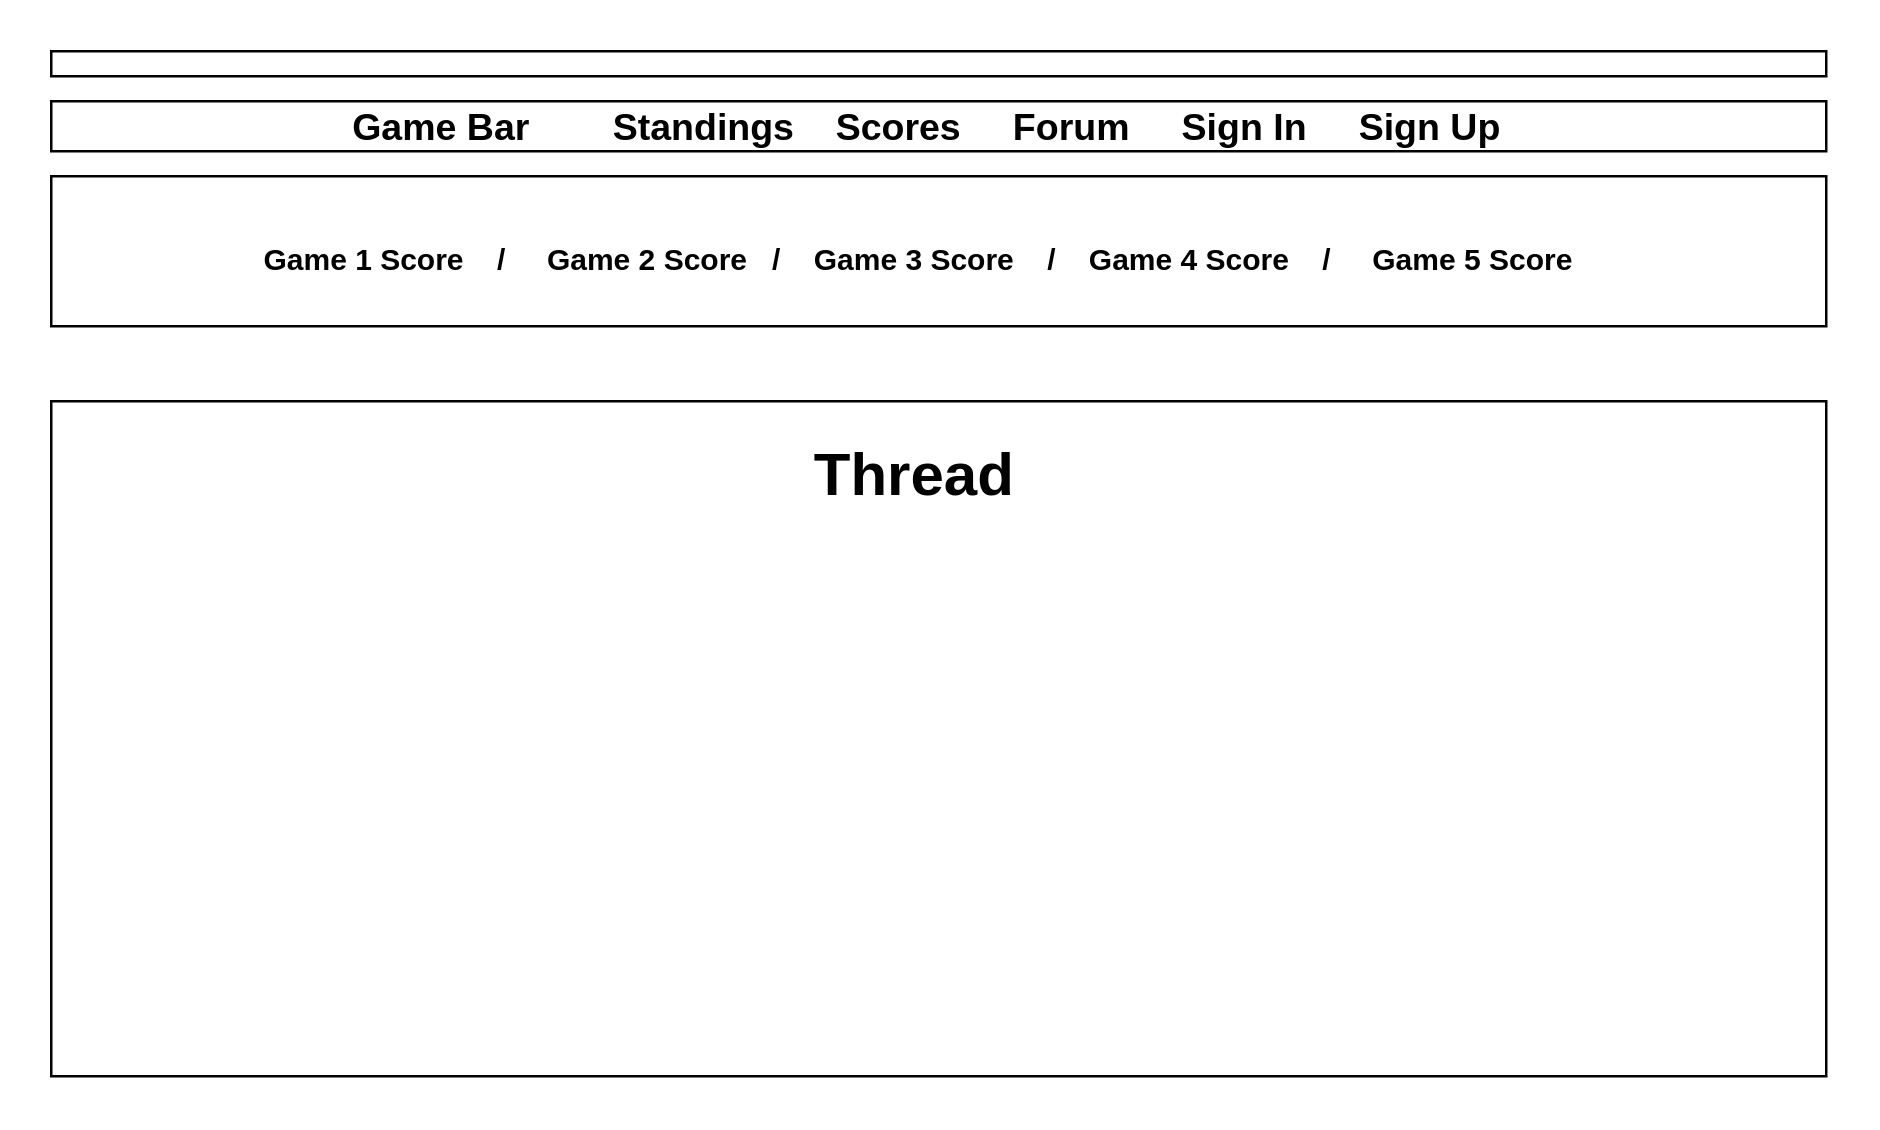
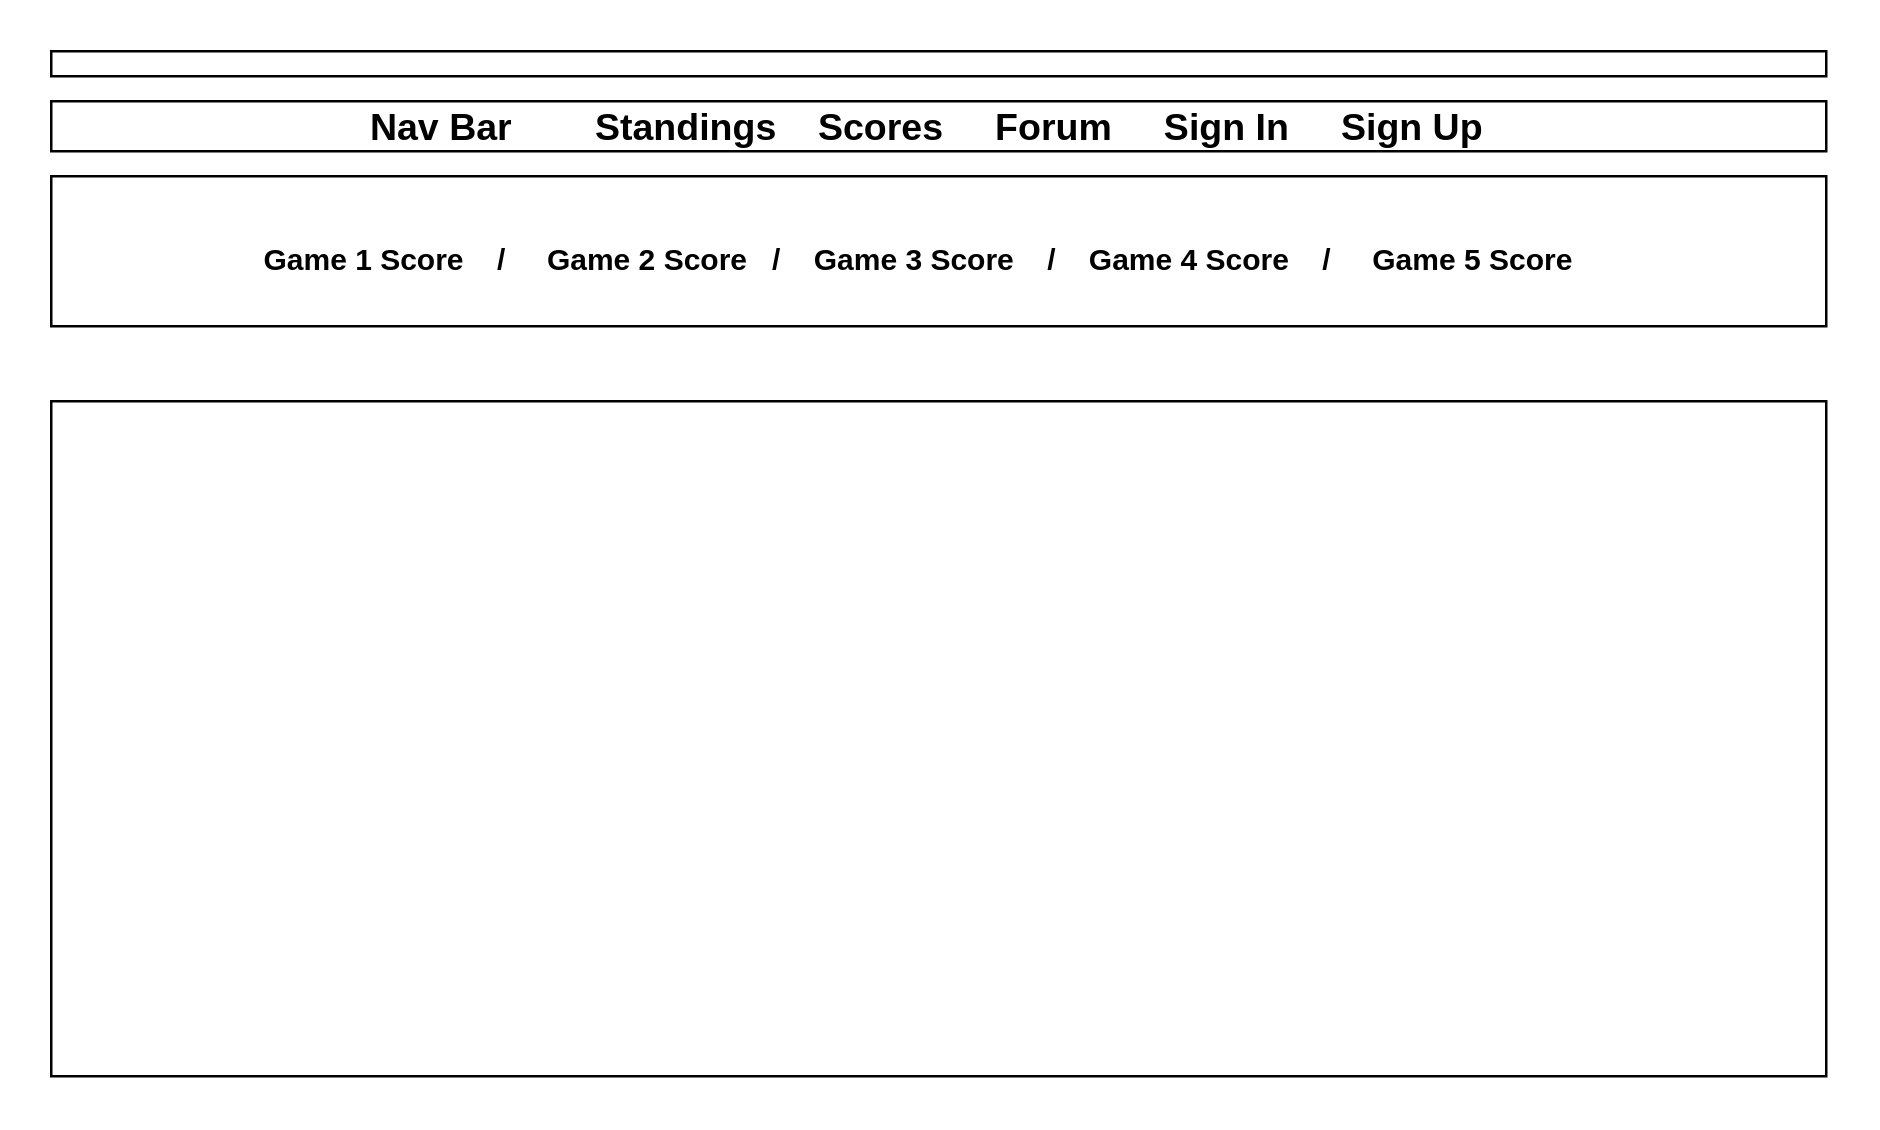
node "Game Bar Standings Scores Forum Sign In Sign Up": label "Game Bar Standings Scores Forum Sign In Sign Up" -> "Nav Bar Standings Scores Forum Sign In Sign Up"
node "Thread": removed
